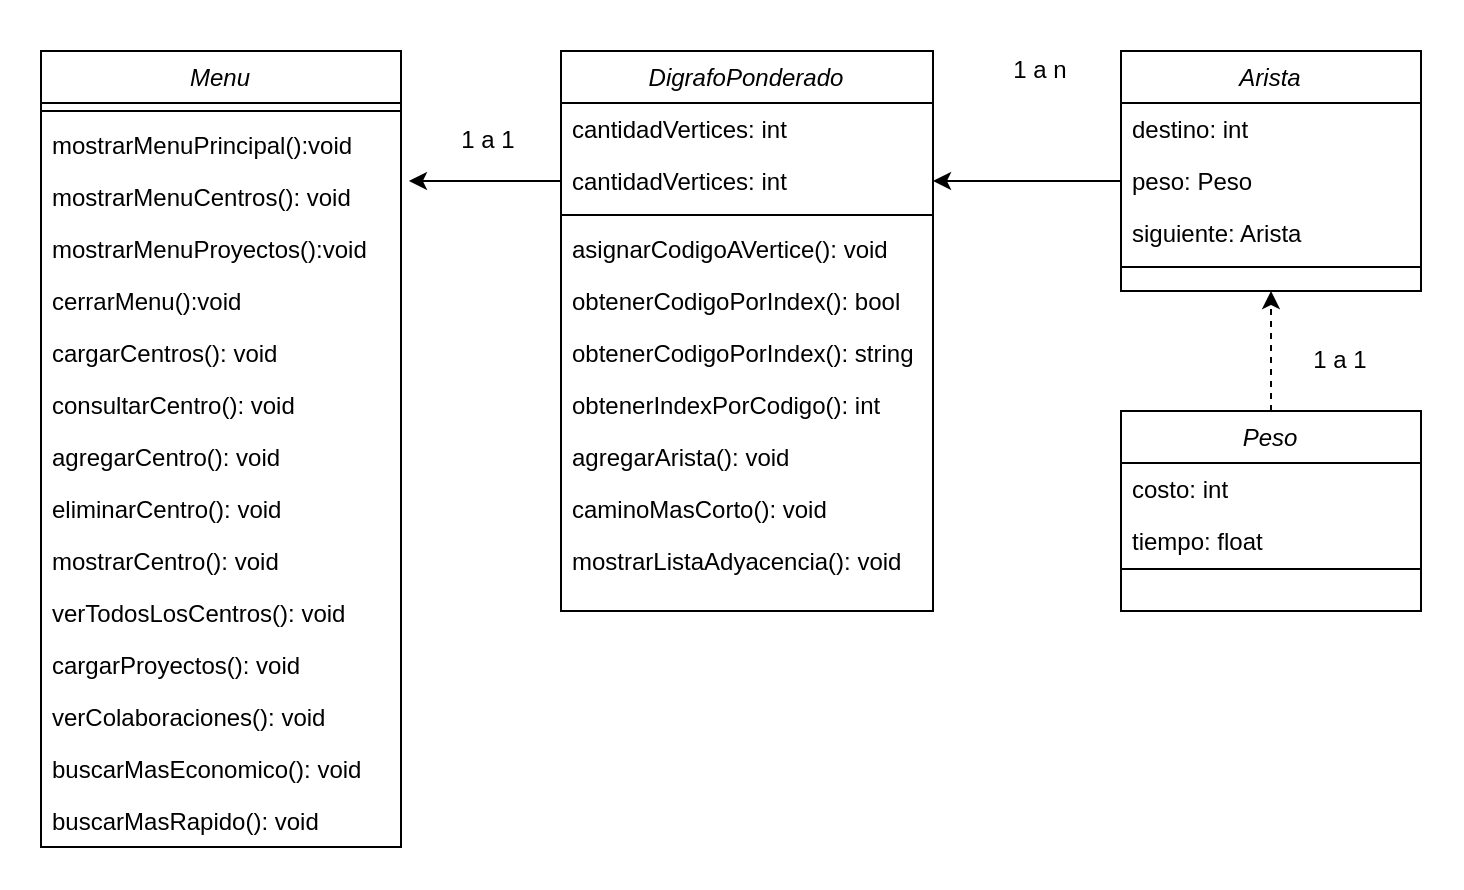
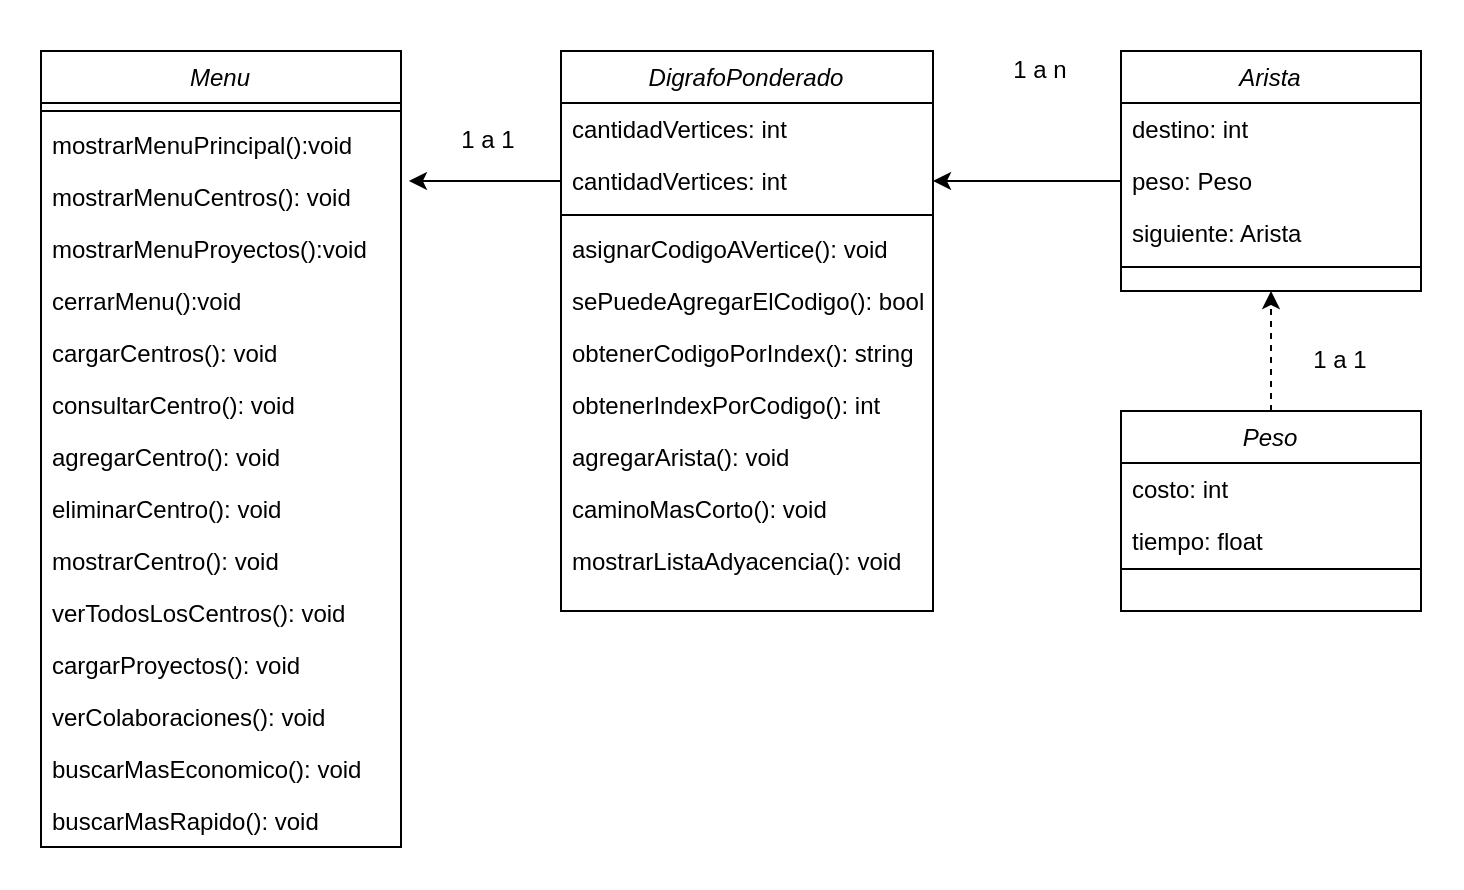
node "obtenerCodigoPorIndex(): bool": label "obtenerCodigoPorIndex(): bool" -> "sePuedeAgregarElCodigo(): bool"
